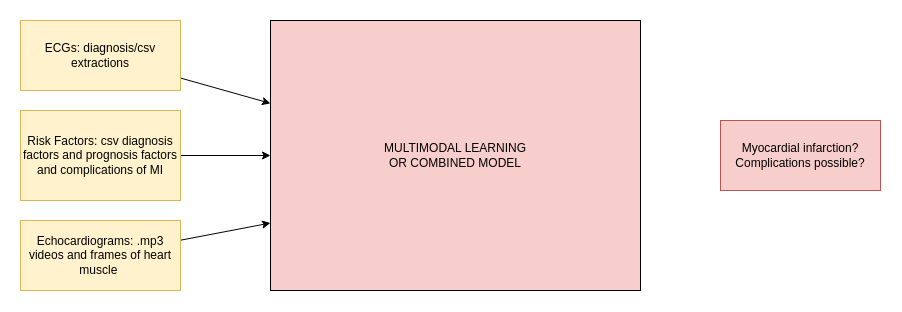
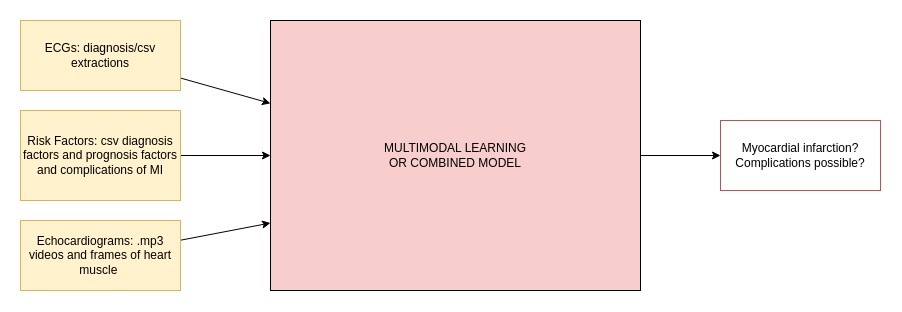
edge "MULTIMODAL LEARNING OR COMBINED MODEL" -> "Myocardial infarction? Complications possible?": added
node "Myocardial infarction? Complications possible?": fillcolor #f8cecc -> #ffffff
